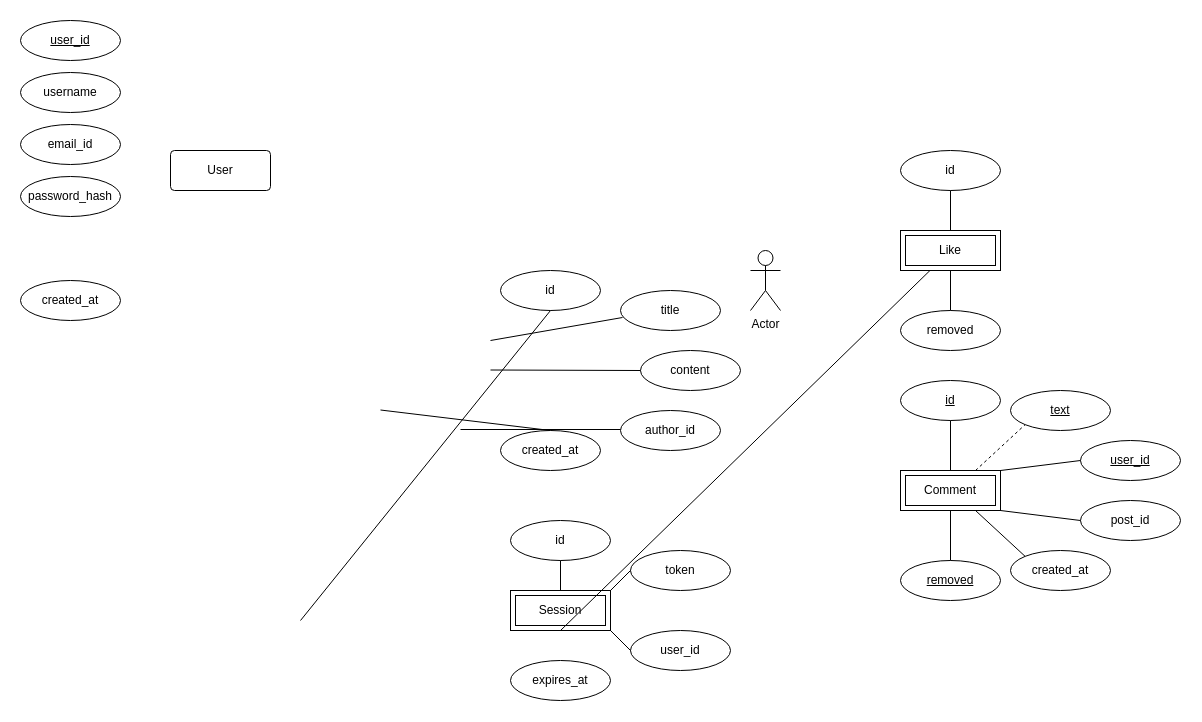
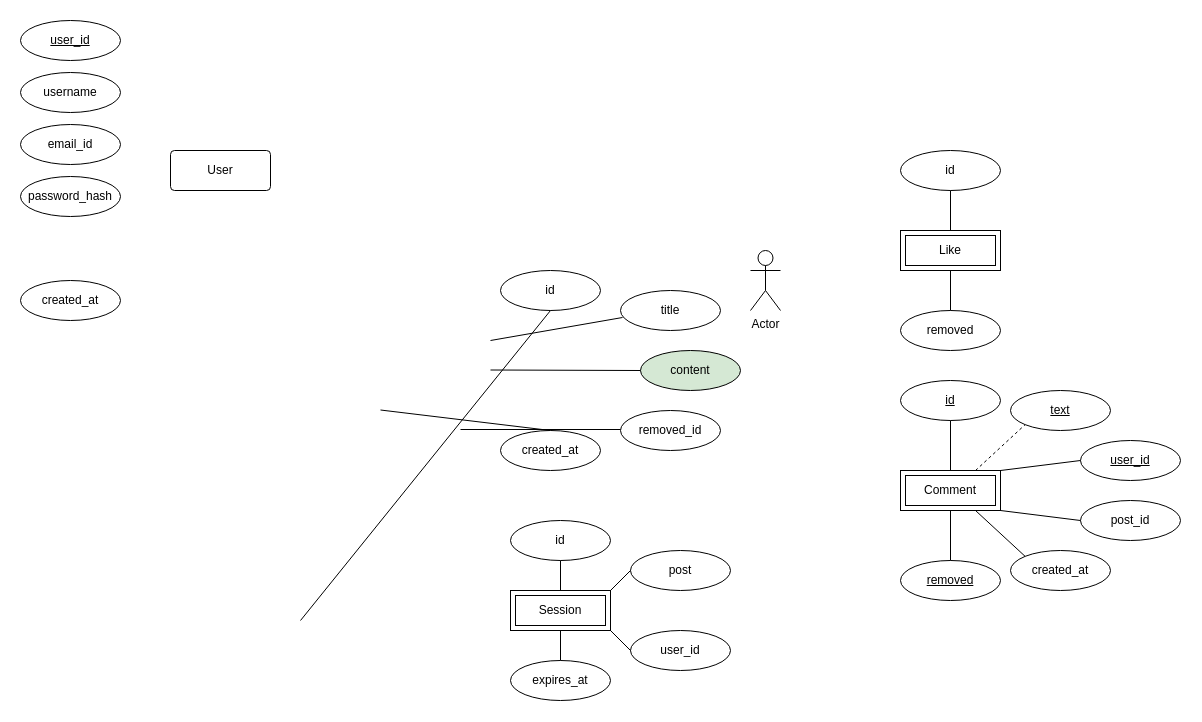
node "content": fillcolor #ffffff -> #d5e8d4
node "author_id": label "author_id" -> "removed_id"
edge "Like" -- "Session": now "expires_at" -- "Session"
node "token": label "token" -> "post"
